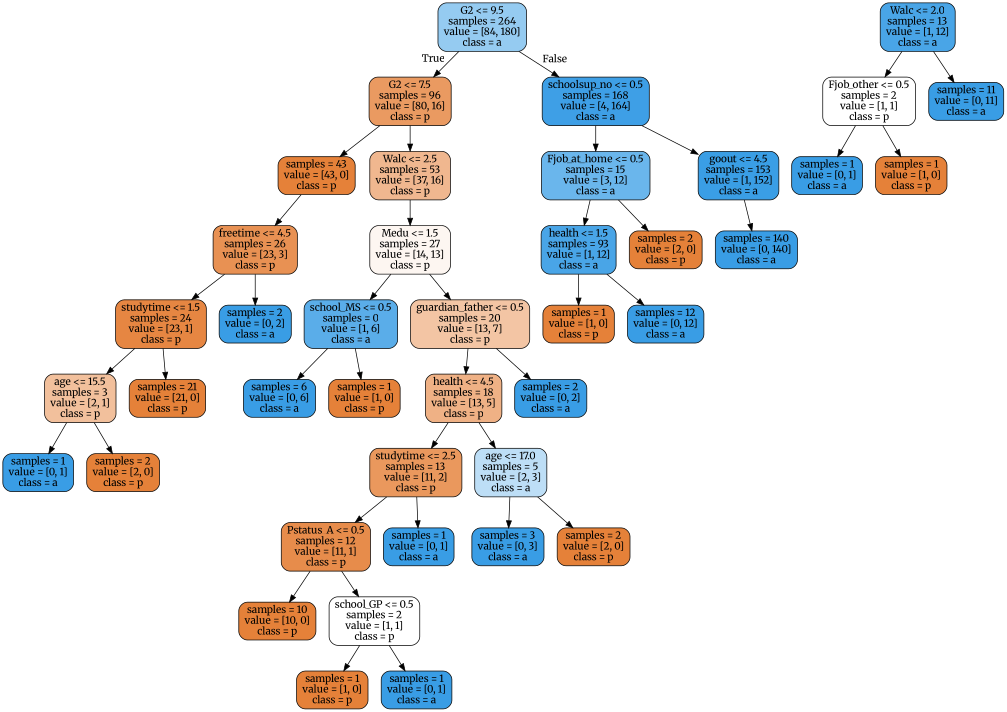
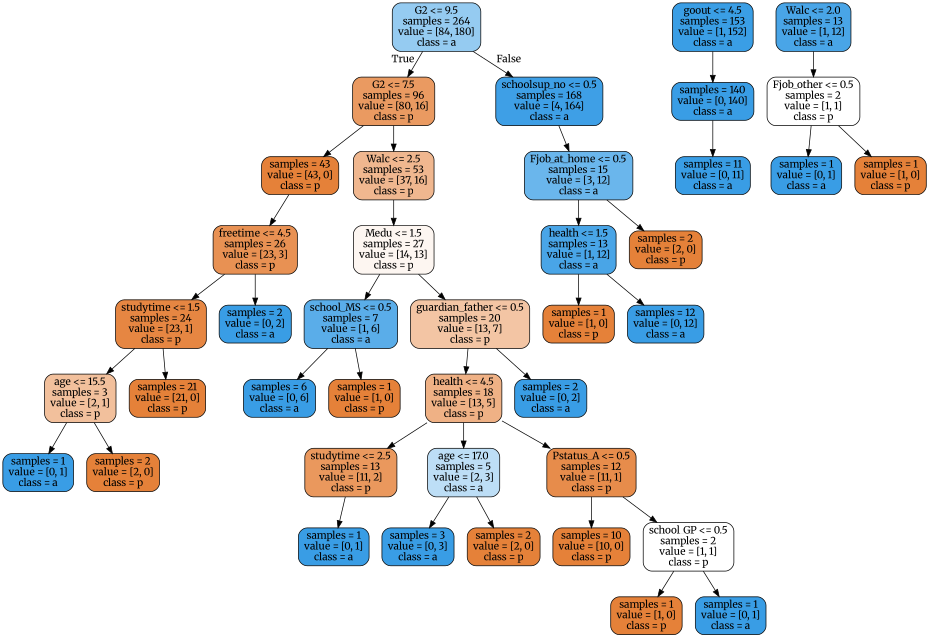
edge "Walc <= 2.0 samples = 13 value = [1, 12] class = a" -> "samples = 11 value = [0, 11] class = a": now "samples = 140 value = [0, 140] class = a" -> "samples = 11 value = [0, 11] class = a"
edge "schoolsup_no <= 0.5 samples = 168 value = [4, 164] class = a" -> "goout <= 4.5 samples = 153 value = [1, 152] class = a": removed
node "health <= 1.5 samples = 93 value = [1, 12] class = a": label "health <= 1.5 samples = 93 value = [1, 12] class = a" -> "health <= 1.5 samples = 13 value = [1, 12] class = a"
node "school_MS <= 0.5 samples = 0 value = [1, 6] class = a": label "school_MS <= 0.5 samples = 0 value = [1, 6] class = a" -> "school_MS <= 0.5 samples = 7 value = [1, 6] class = a"
edge "studytime <= 2.5 samples = 13 value = [11, 2] class = p" -> "Pstatus_A <= 0.5 samples = 12 value = [11, 1] class = p": now "health <= 4.5 samples = 18 value = [13, 5] class = p" -> "Pstatus_A <= 0.5 samples = 12 value = [11, 1] class = p"
